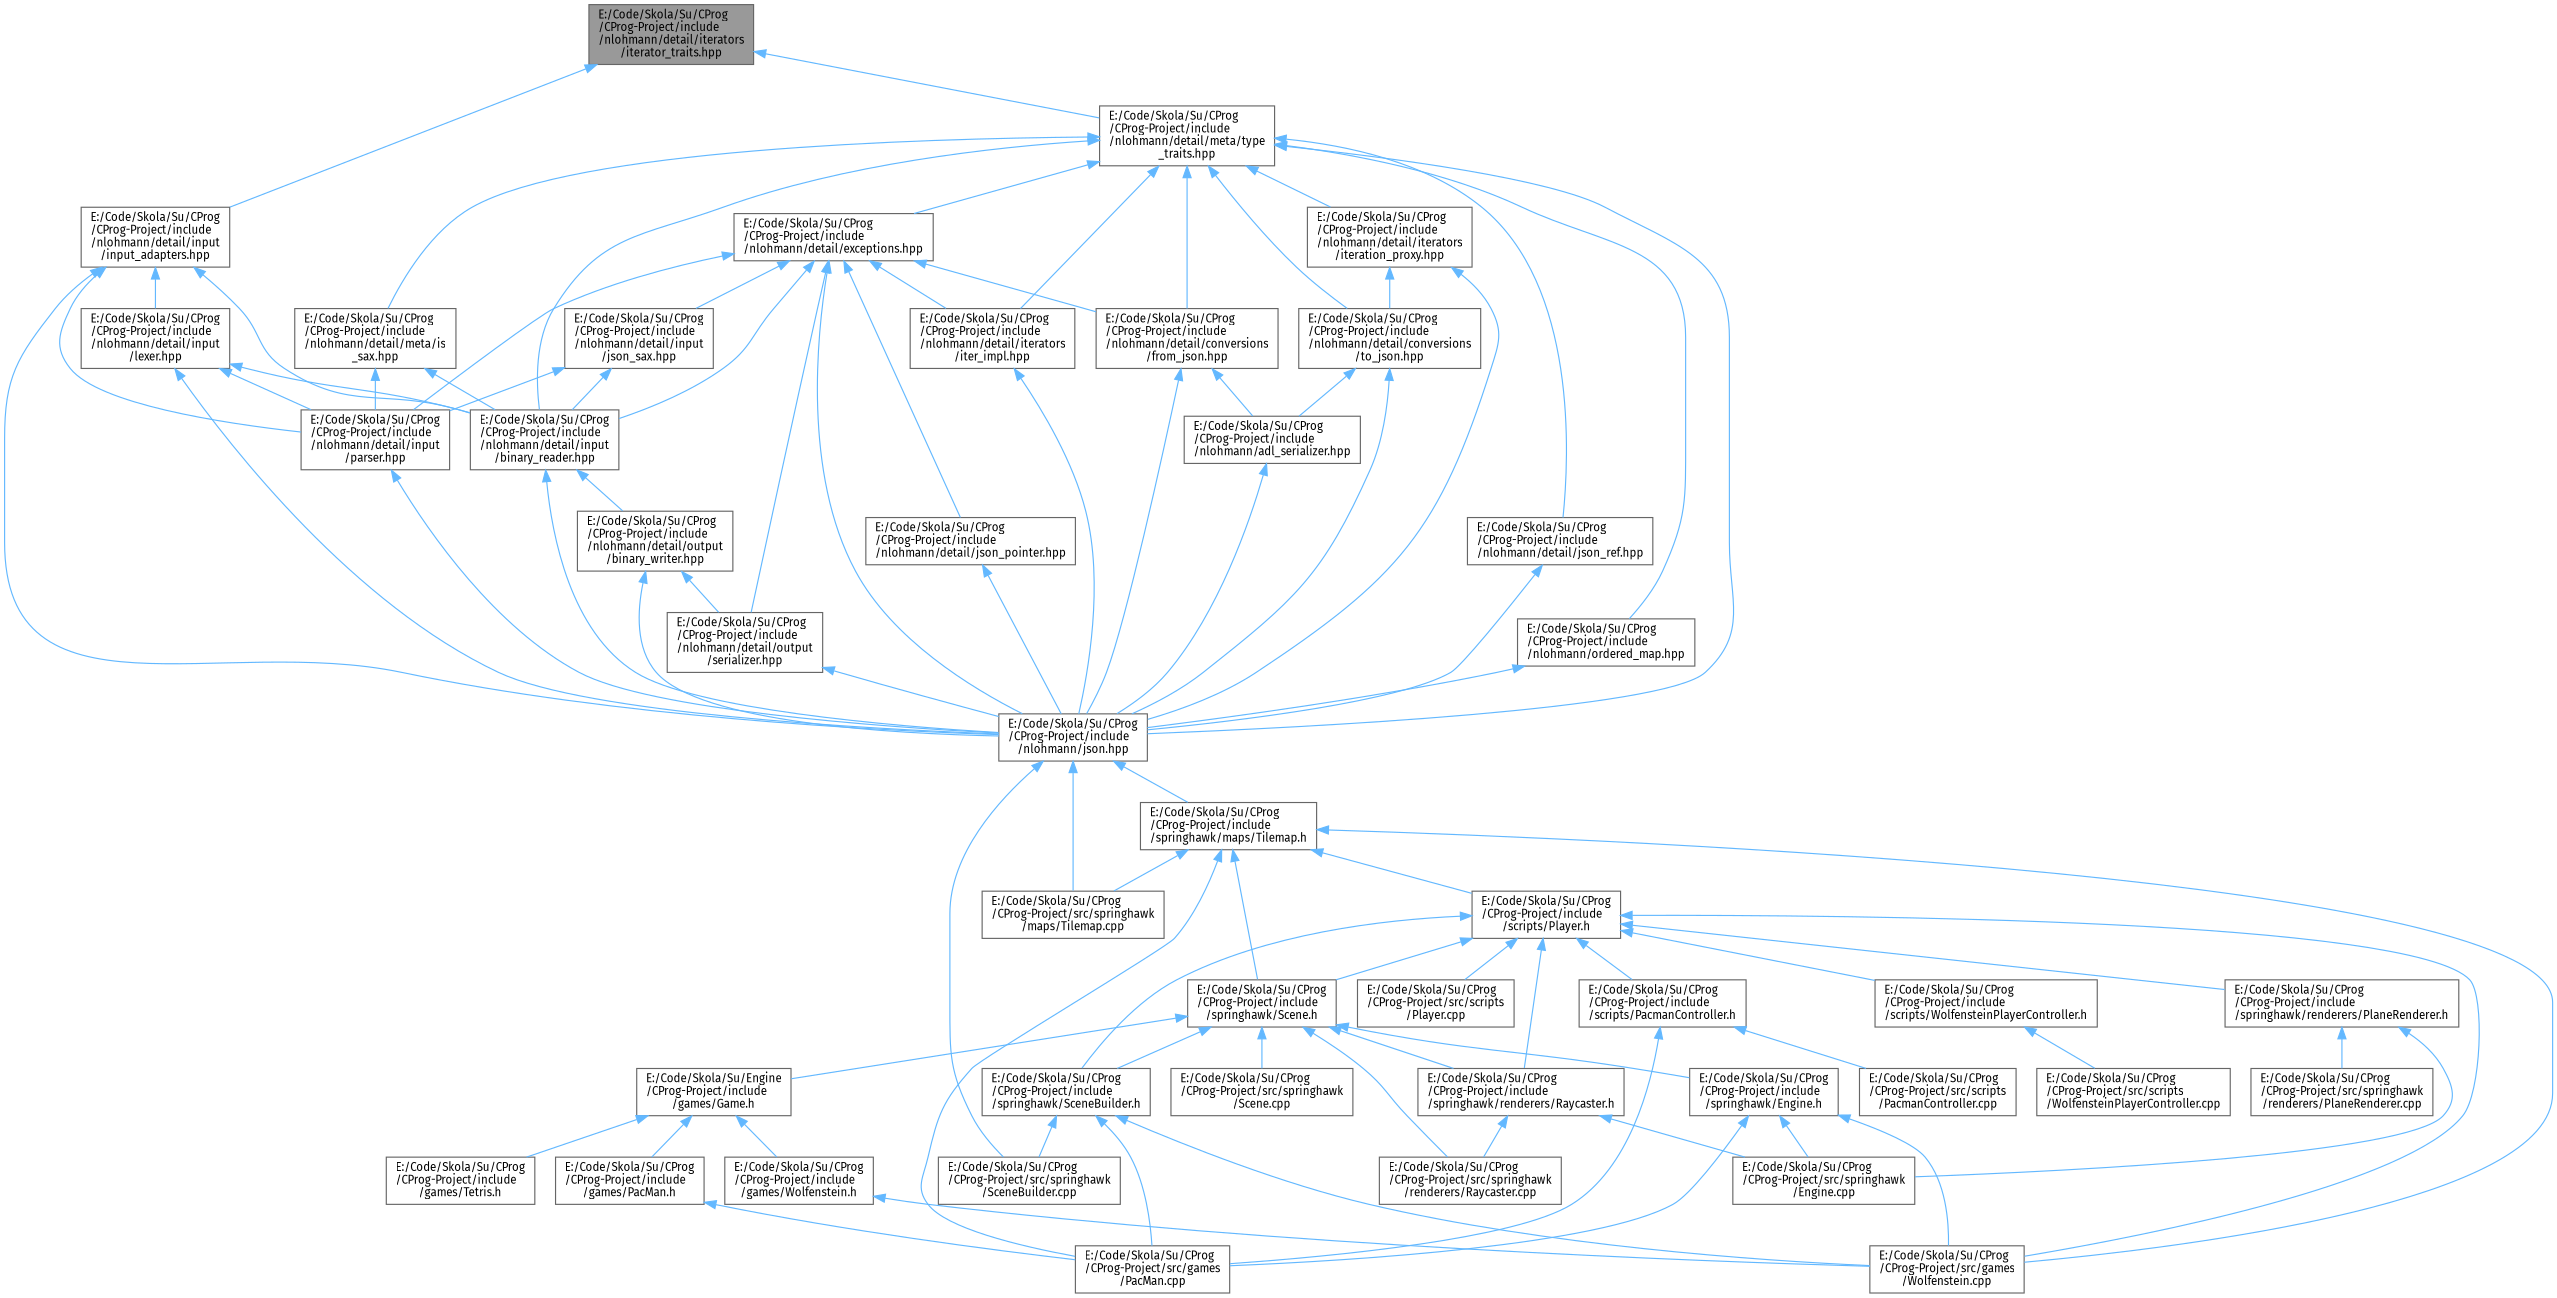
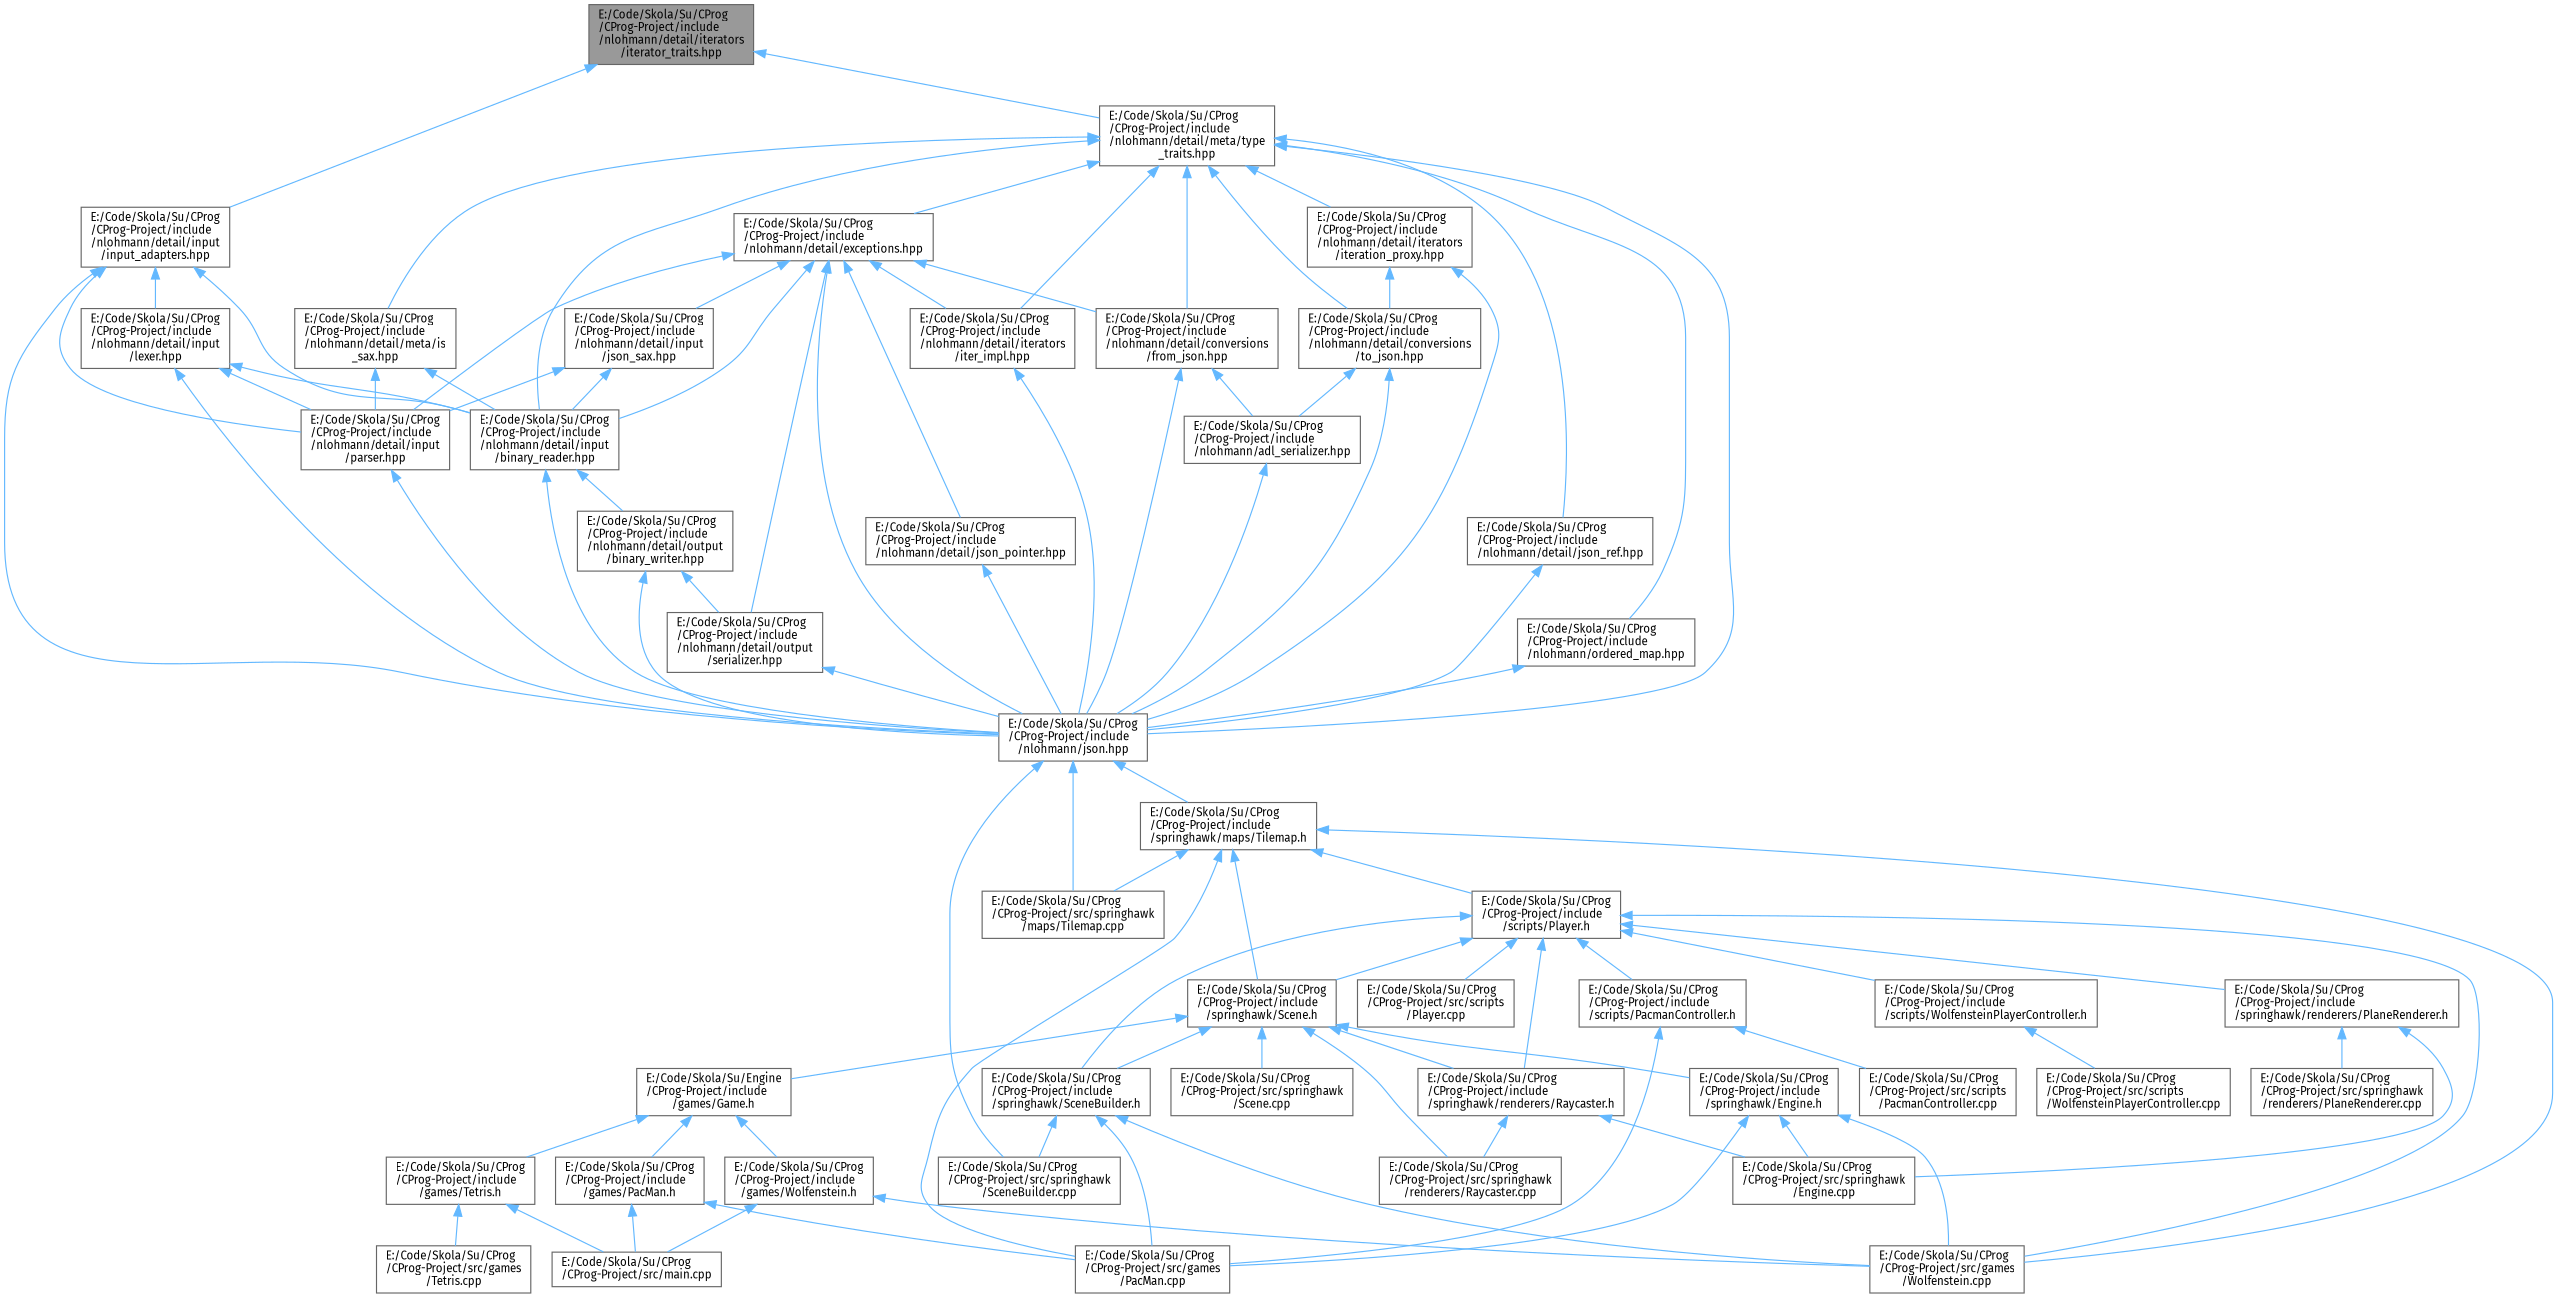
node "E:/Code/Skola/Su/CProg /CProg-Project/src/games /Tetris.cpp": added
node "E:/Code/Skola/Su/CProg /CProg-Project/src/main.cpp": added
